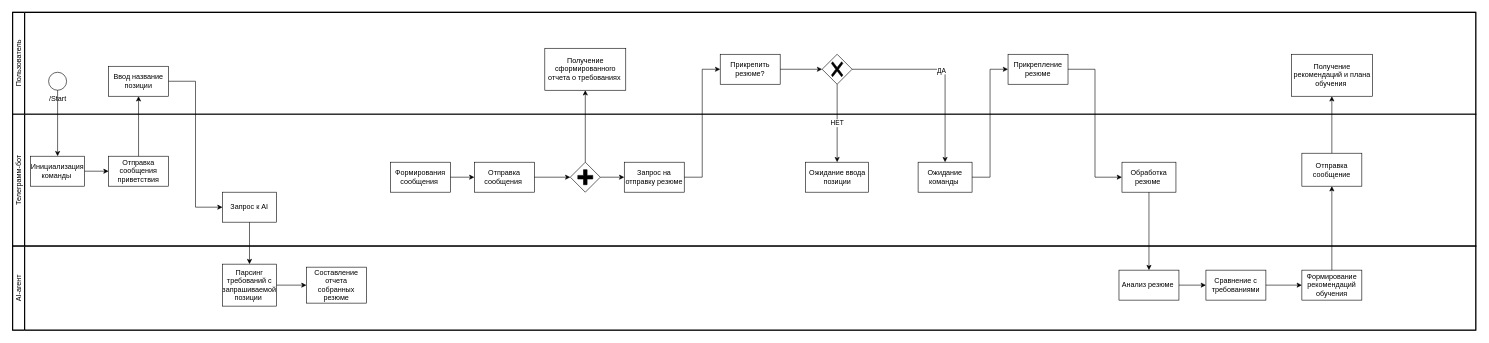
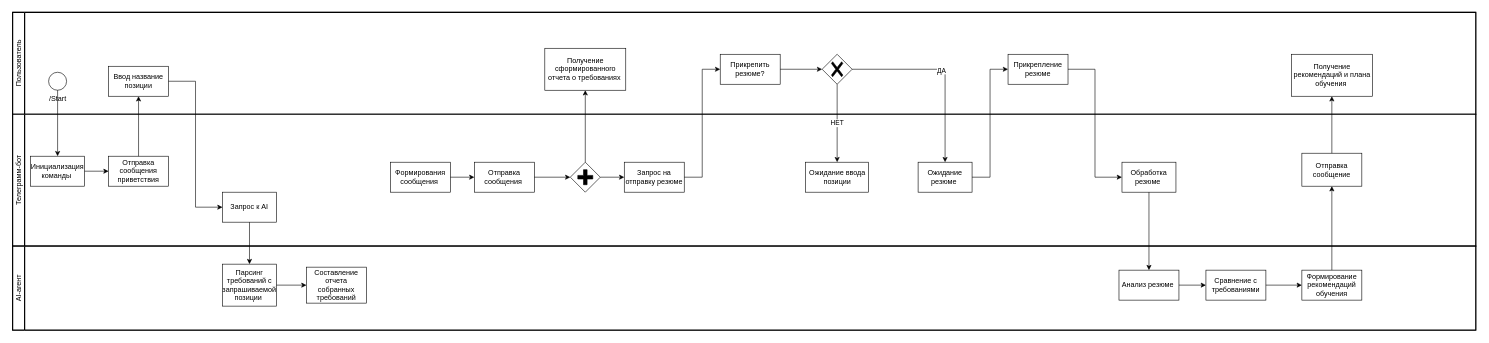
node "Ожидание команды": label "Ожидание команды" -> "Ожидание резюме"
node "Составление отчета собранных резюме": label "Составление отчета собранных резюме" -> "Составление отчета собранных требований"
